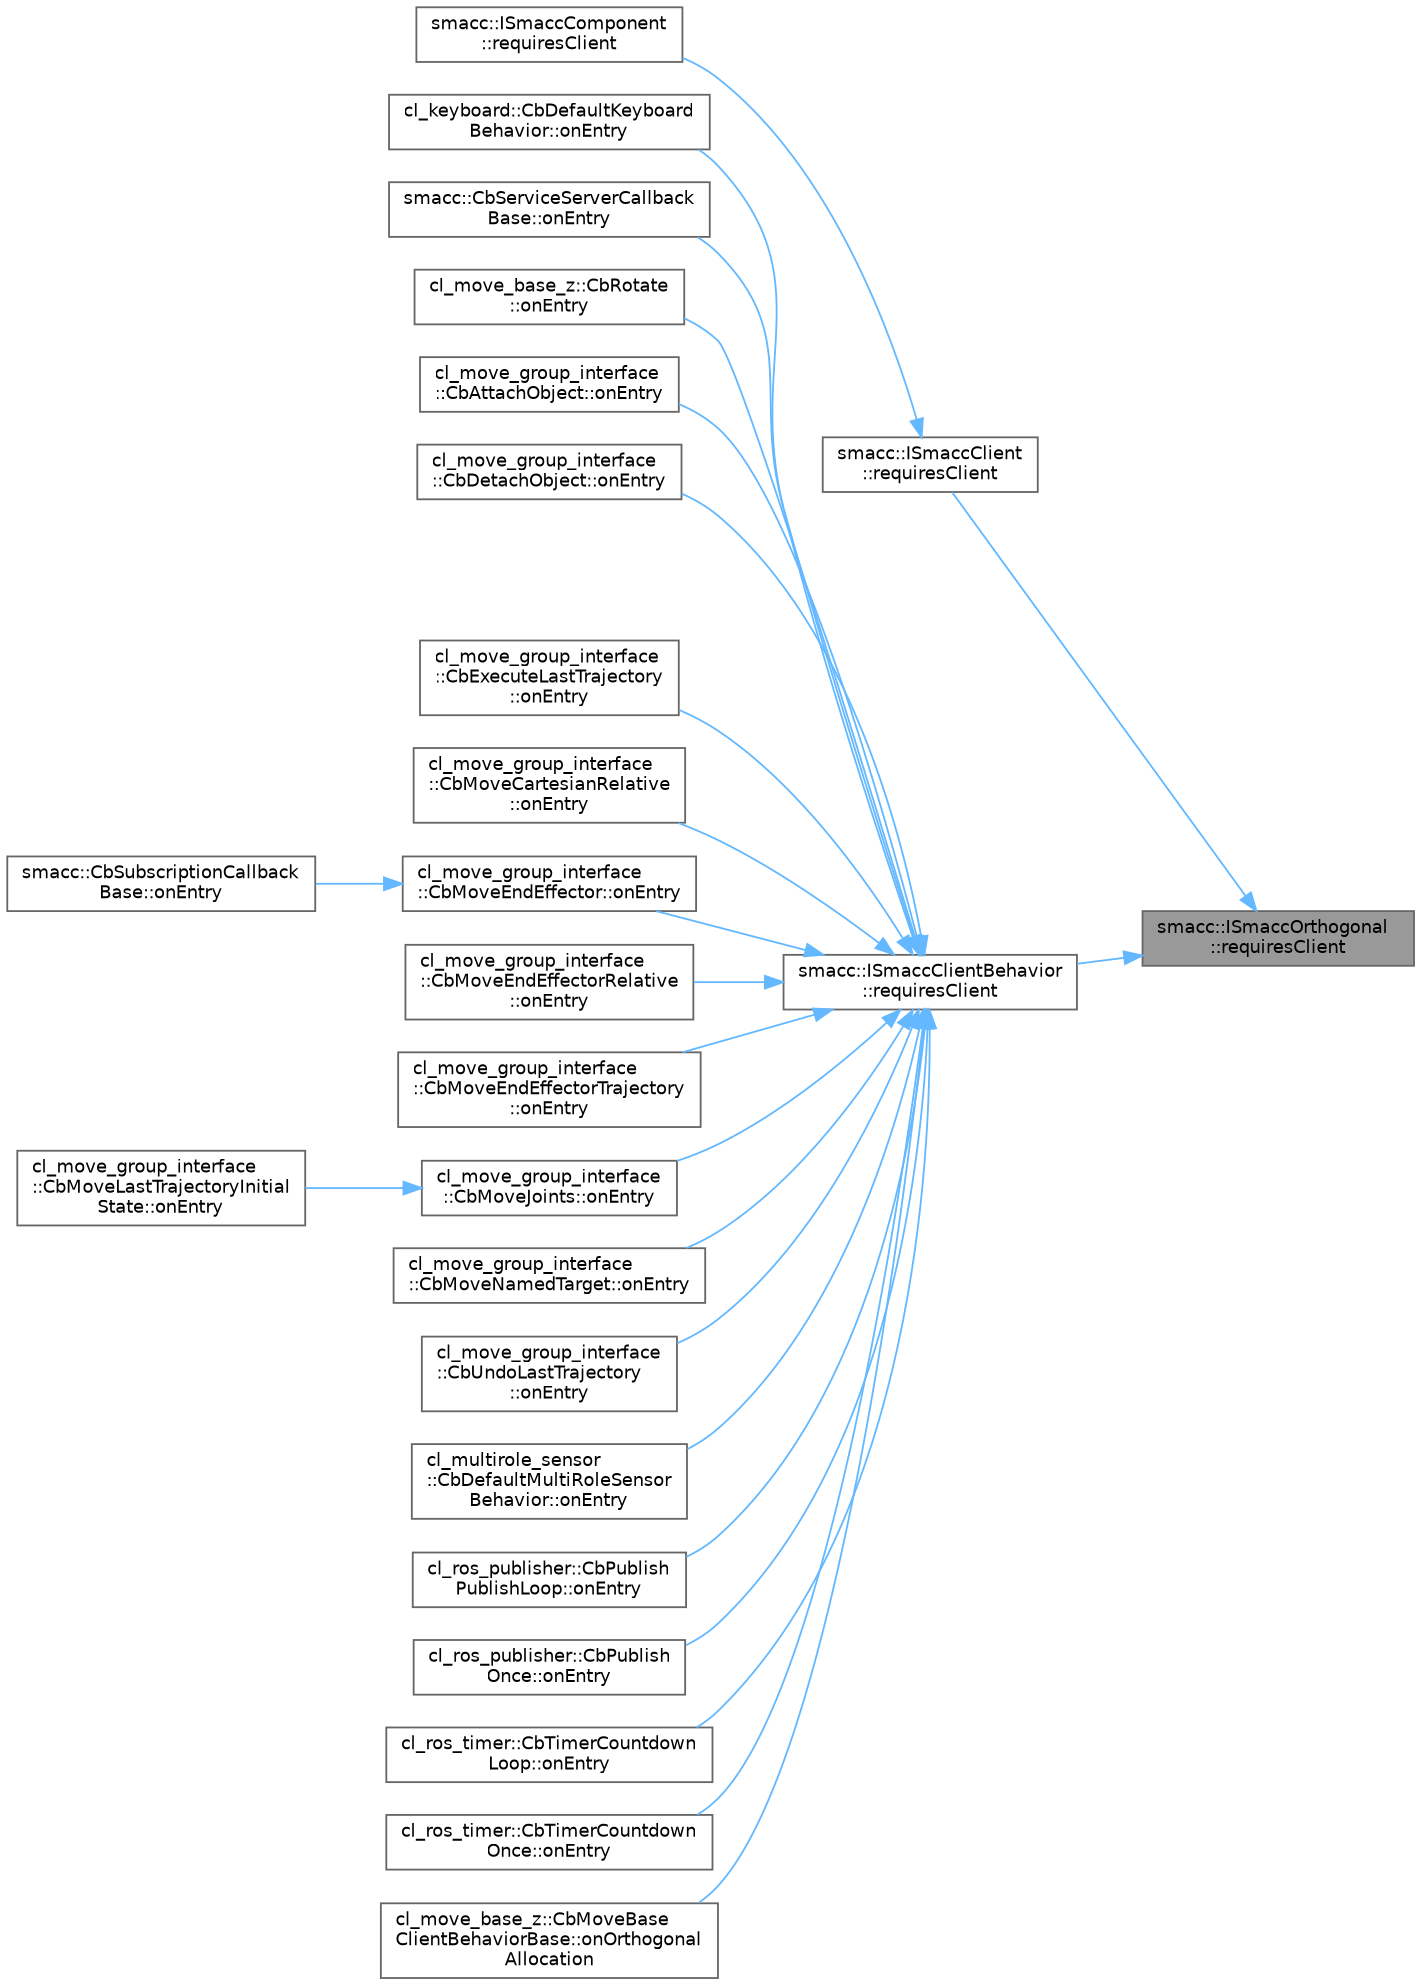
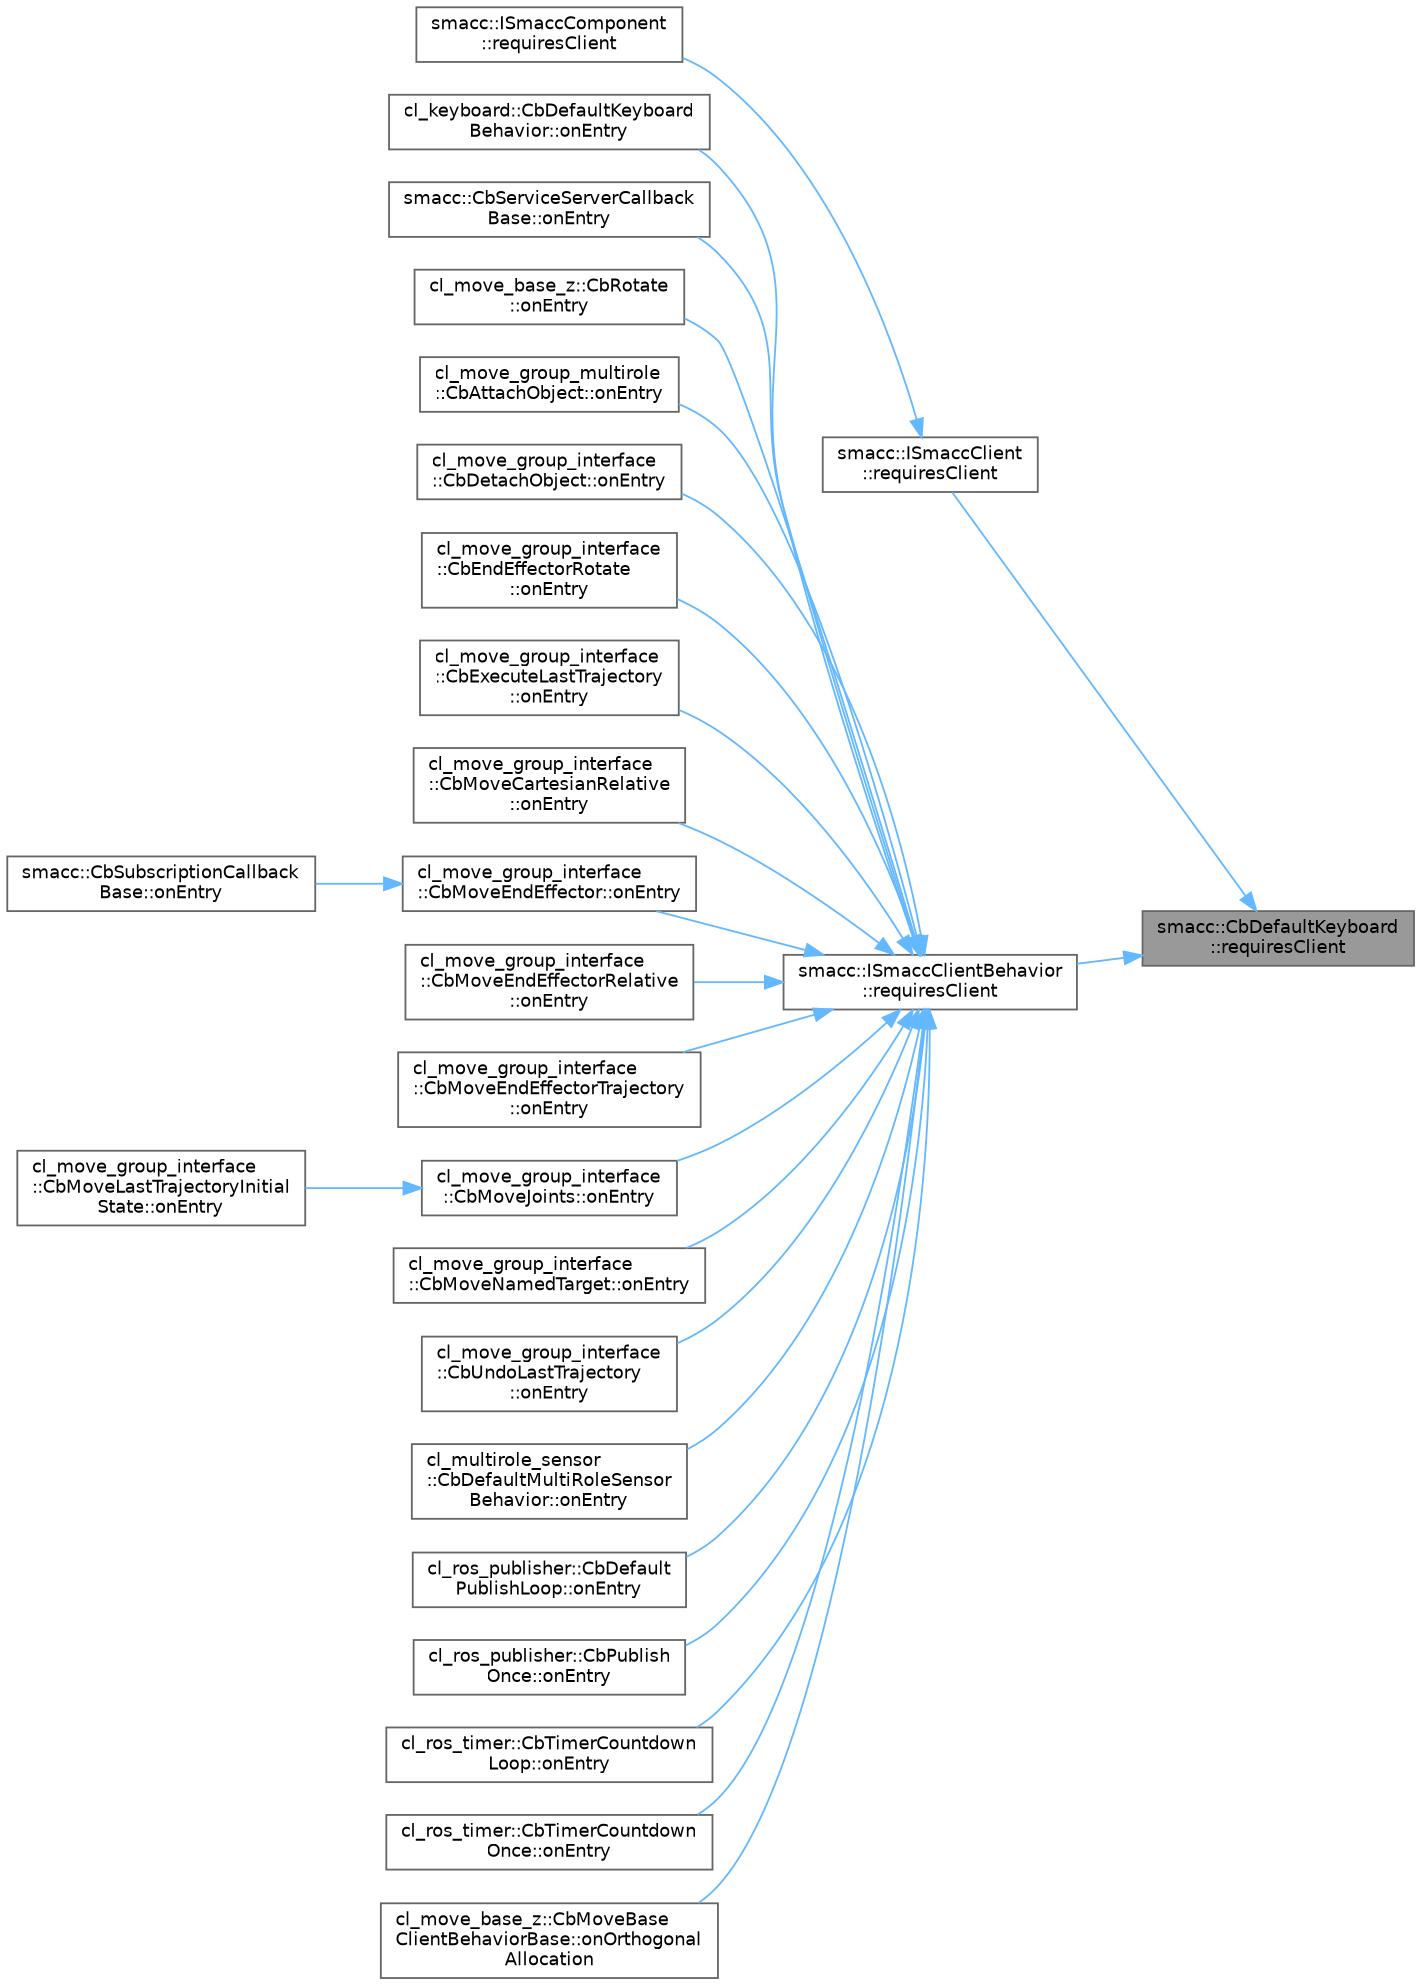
node "cl_move_group_interface ::CbAttachObject::onEntry": label "cl_move_group_interface ::CbAttachObject::onEntry" -> "cl_move_group_multirole ::CbAttachObject::onEntry"
node "cl_move_group_interface ::CbEndEffectorRotate ::onEntry": added
node "smacc::ISmaccOrthogonal ::requiresClient": label "smacc::ISmaccOrthogonal ::requiresClient" -> "smacc::CbDefaultKeyboard ::requiresClient"
node "cl_ros_publisher::CbPublish PublishLoop::onEntry": label "cl_ros_publisher::CbPublish PublishLoop::onEntry" -> "cl_ros_publisher::CbDefault PublishLoop::onEntry"
